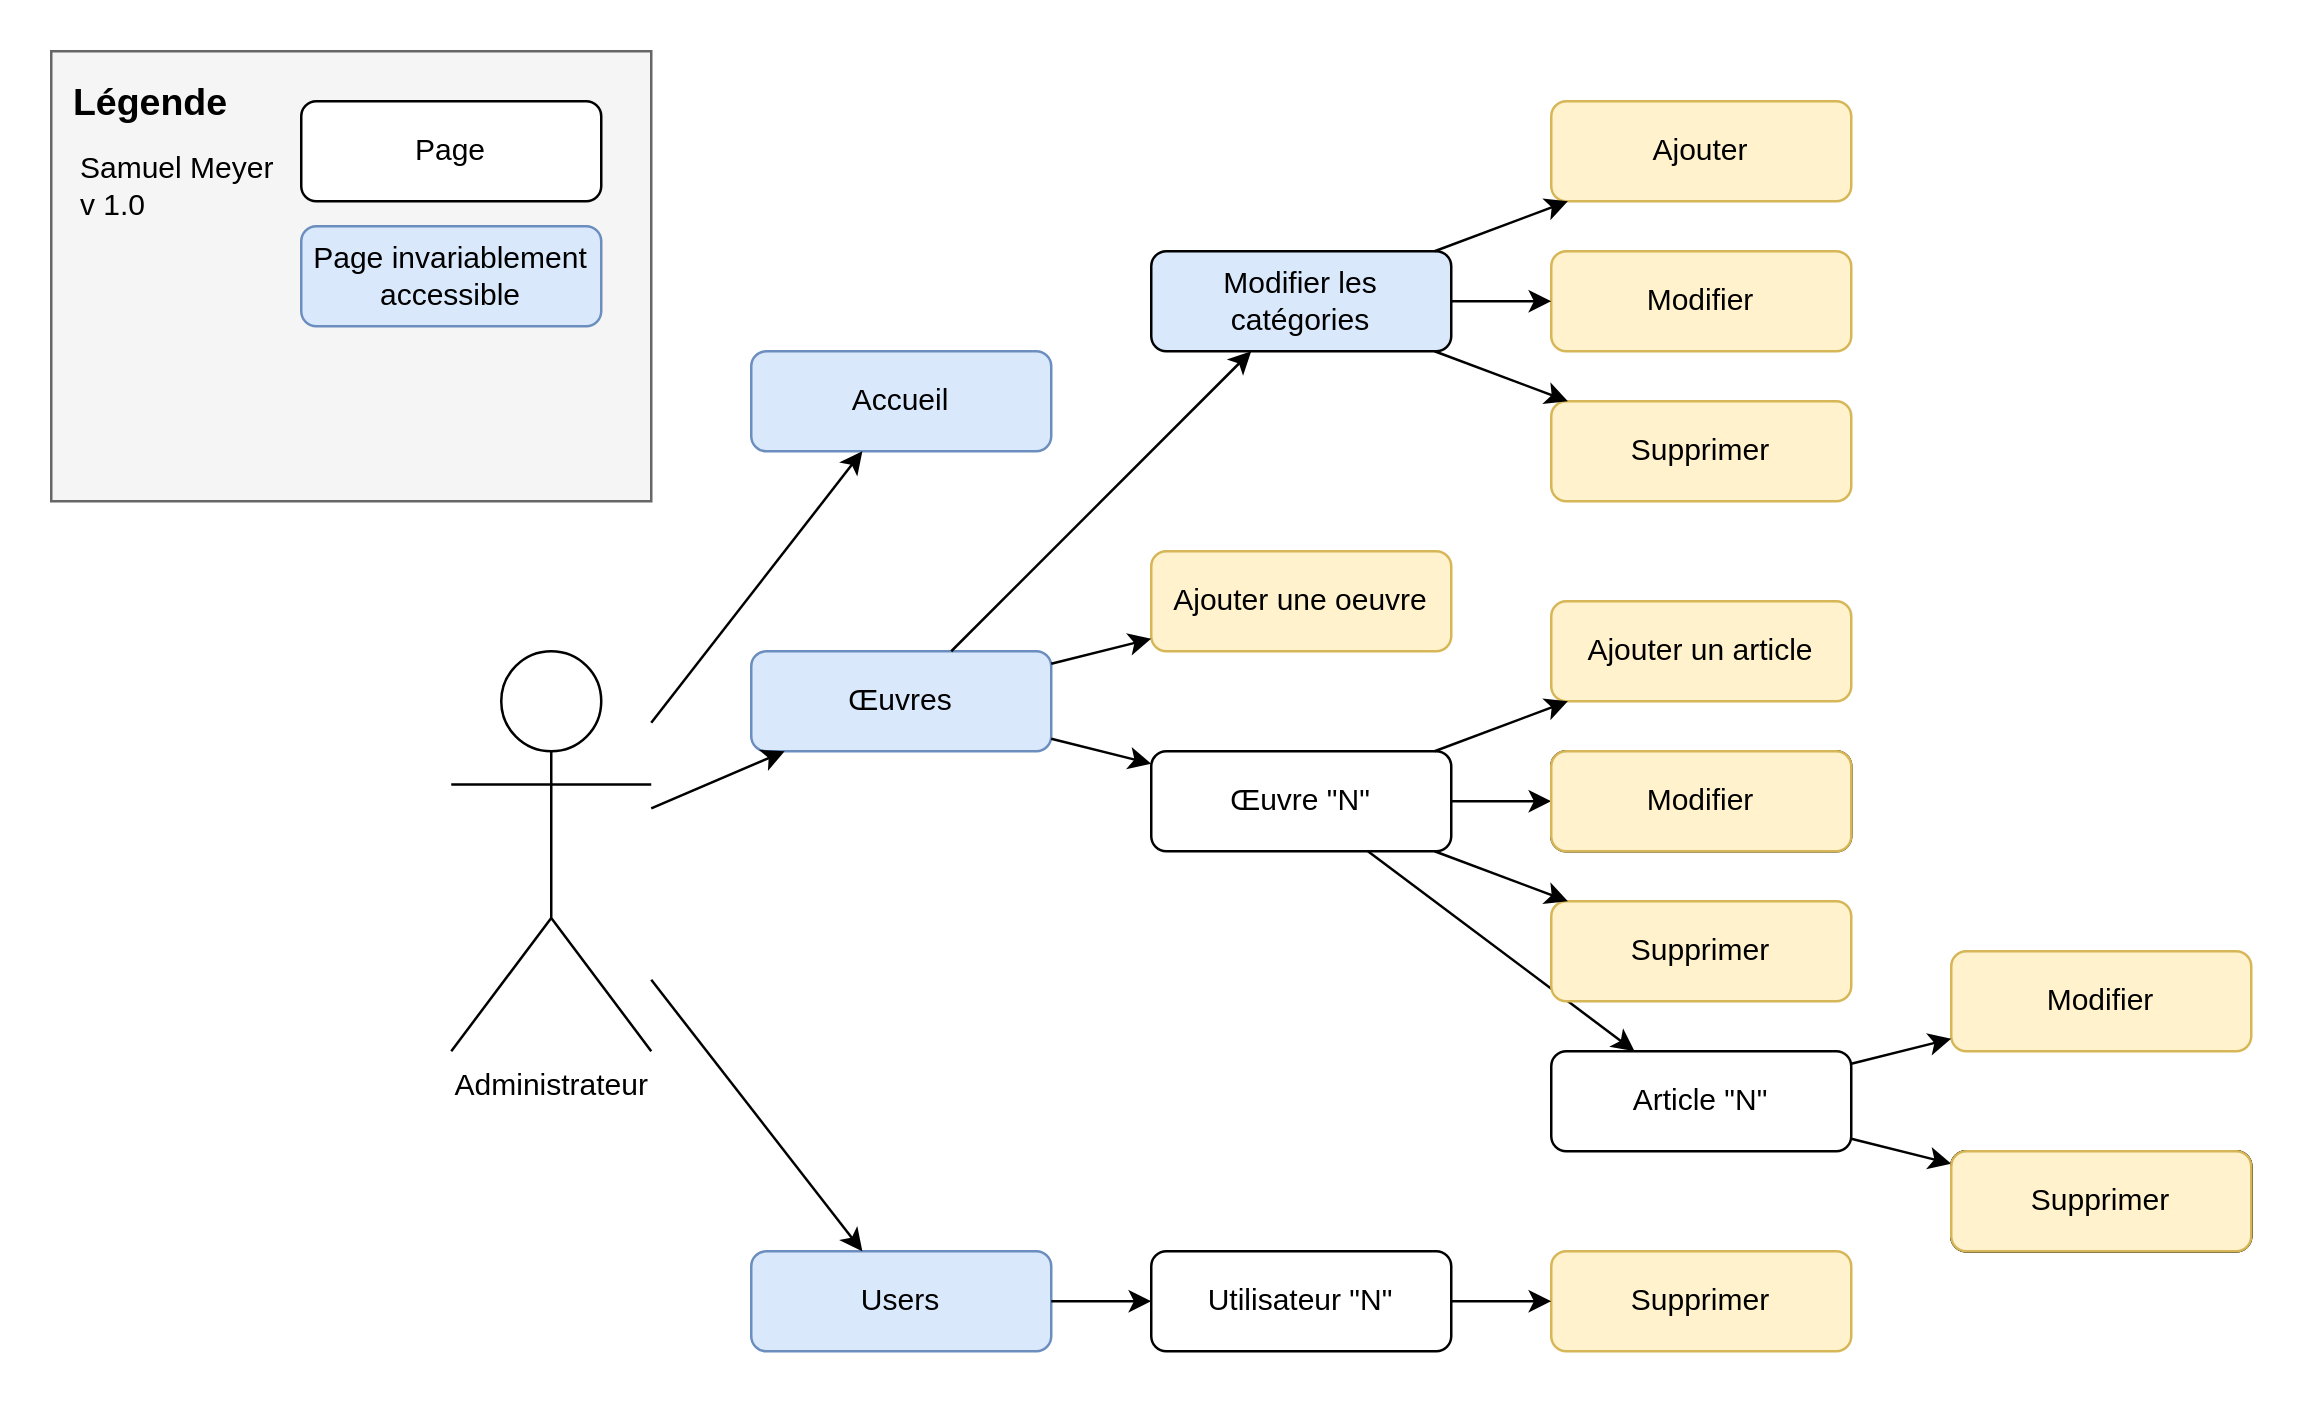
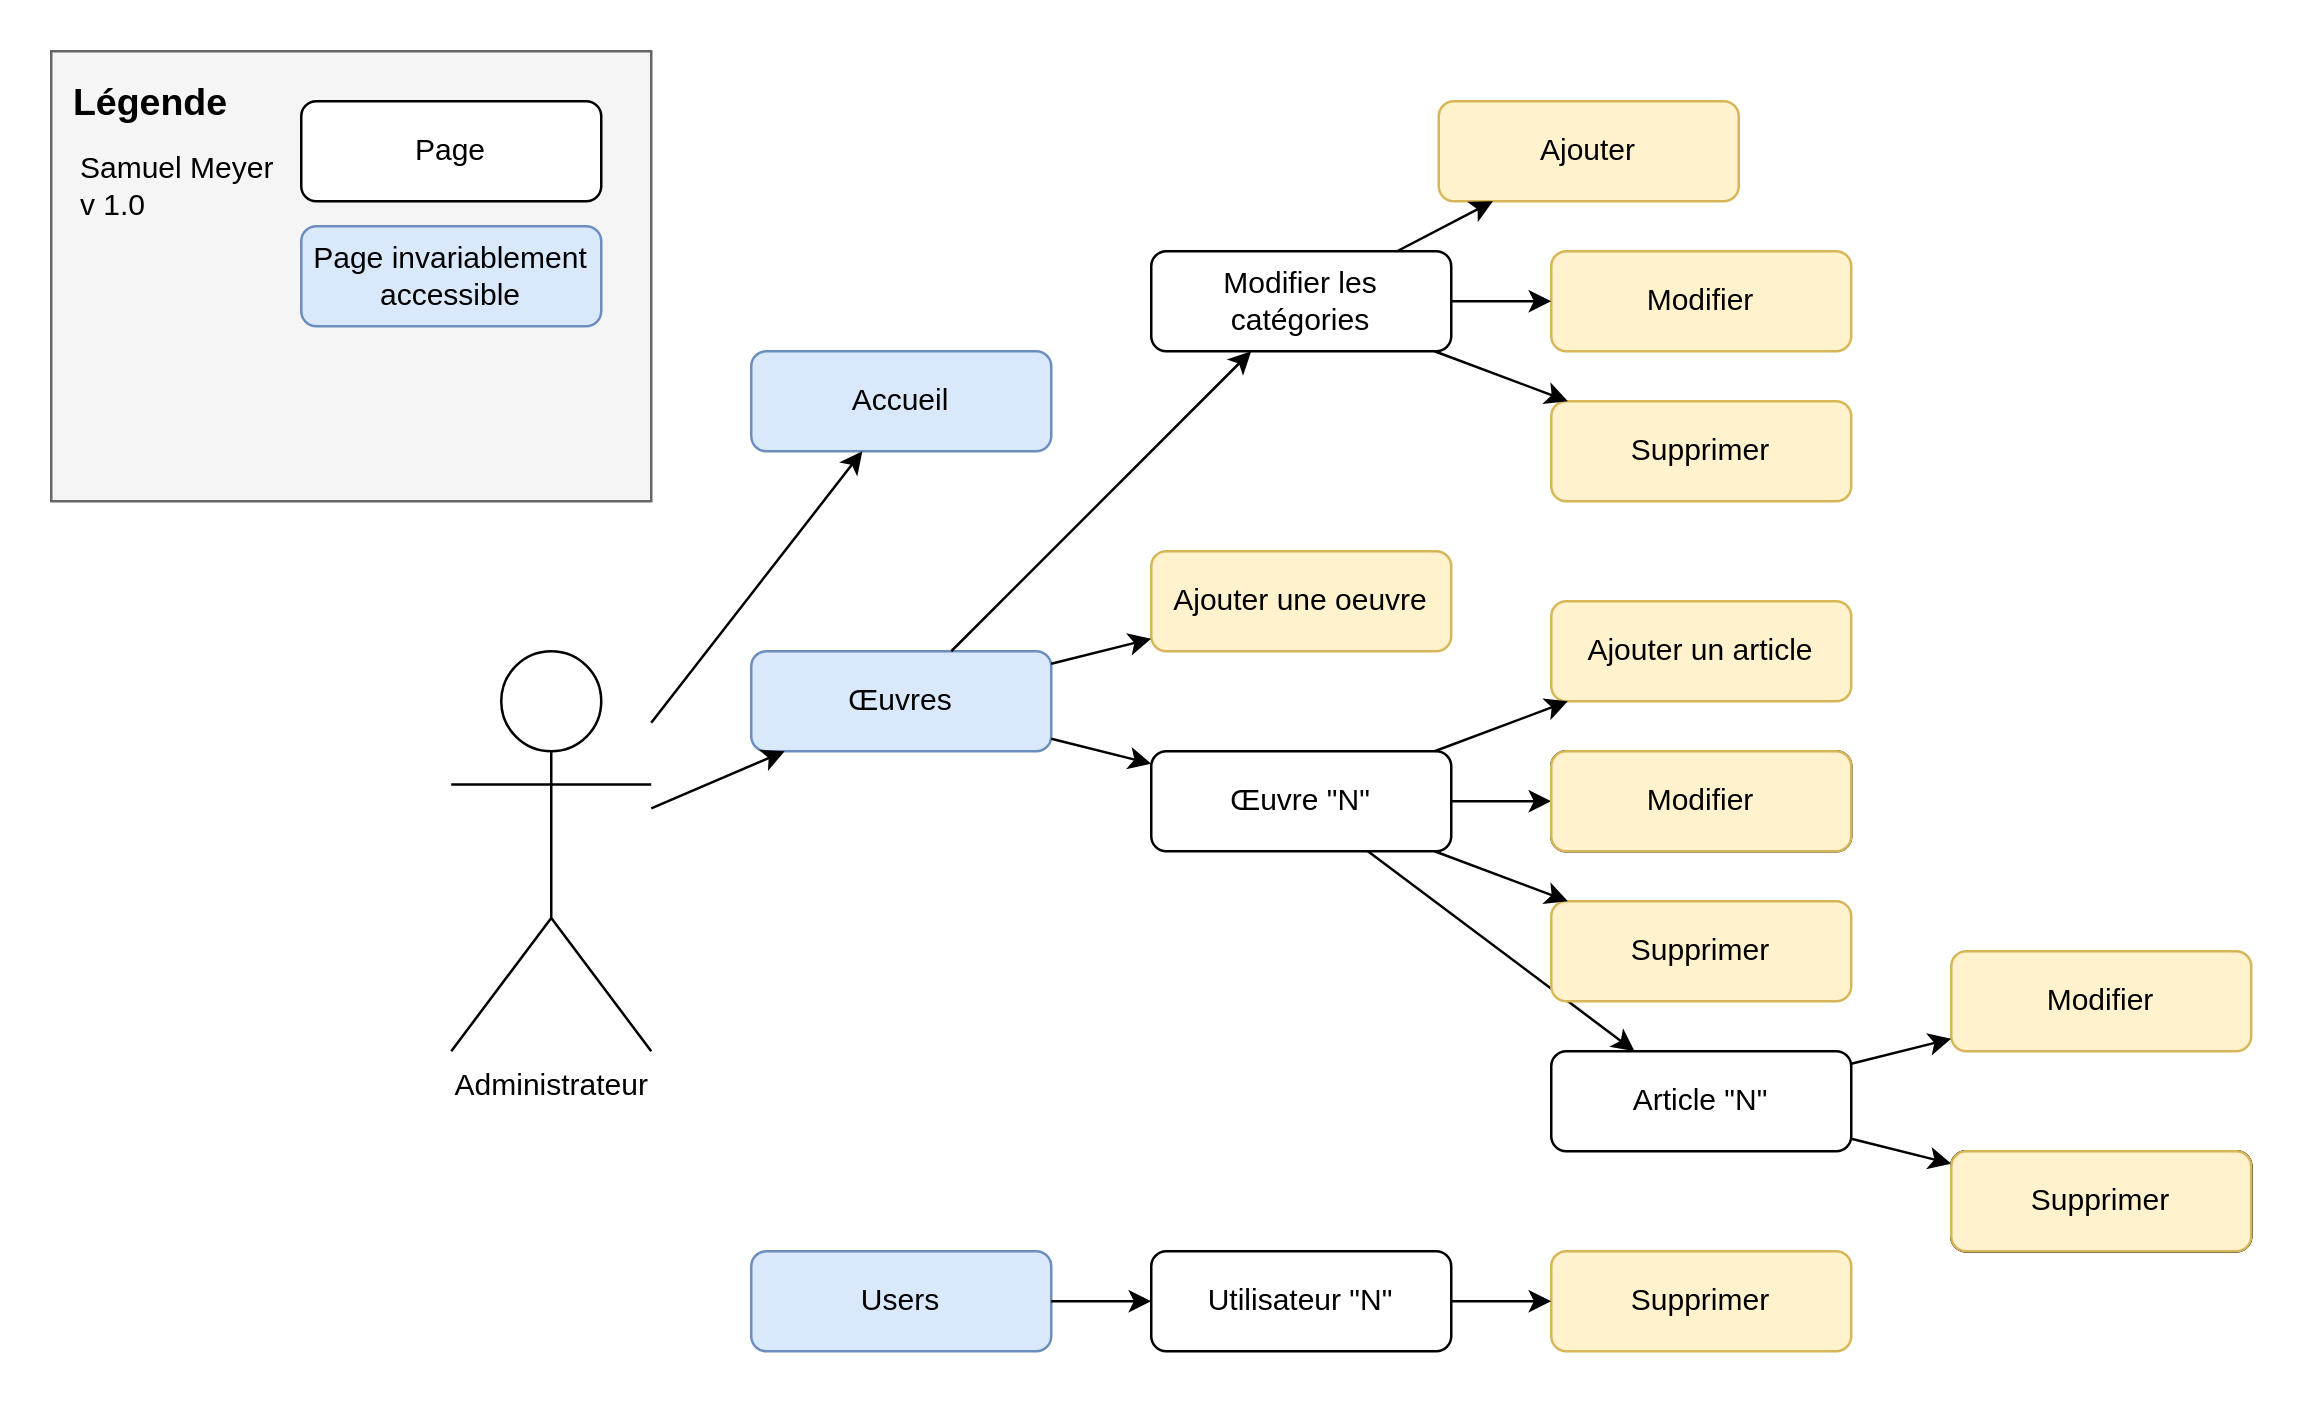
node "Ajouter": moved (1701, 151) -> (1589, 151)
node "Modifier les catégories": fillcolor #dae8fc -> #ffffff
edge "Administrateur" -> "Users": removed
